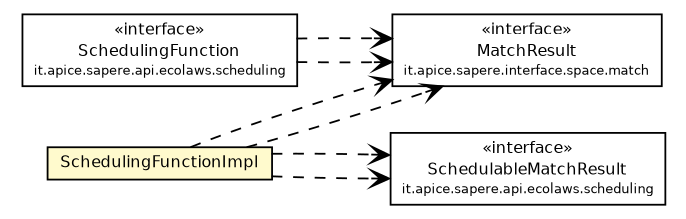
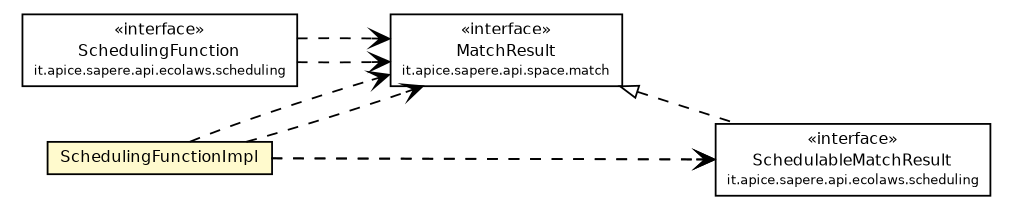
node "MatchResult": text "it.apice.sapere.interface.space.match" -> "it.apice.sapere.api.space.match"
edge "SchedulableMatchResult" -> "MatchResult": added
